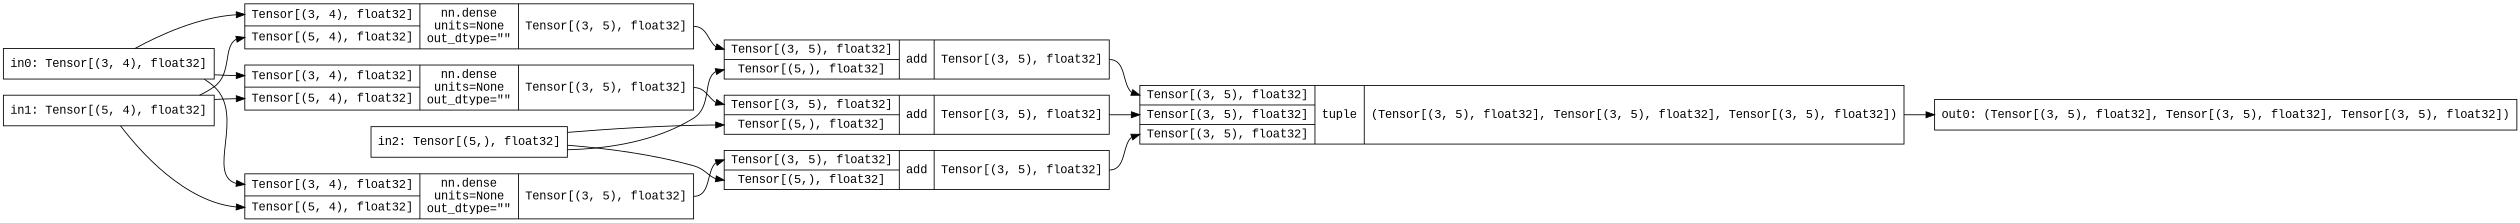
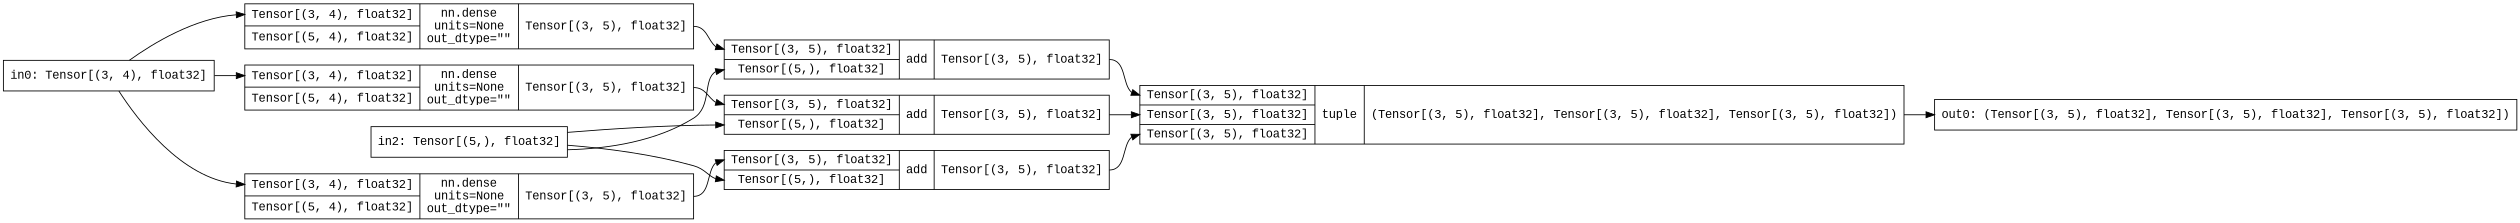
node "in1: Tensor[(5, 4), float32]": removed
